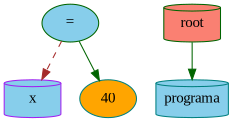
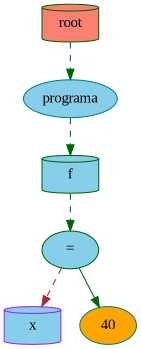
edge "root" -> "programa": style solid -> dashed
node "programa": shape cylinder -> ellipse
node "f": added
